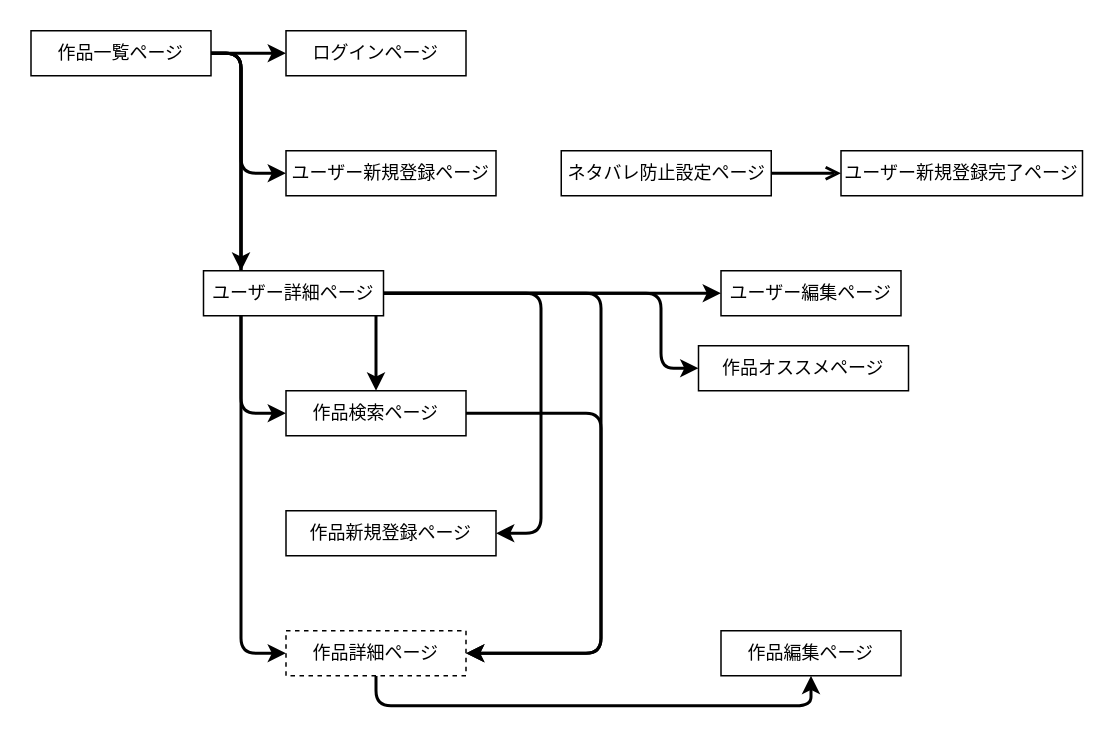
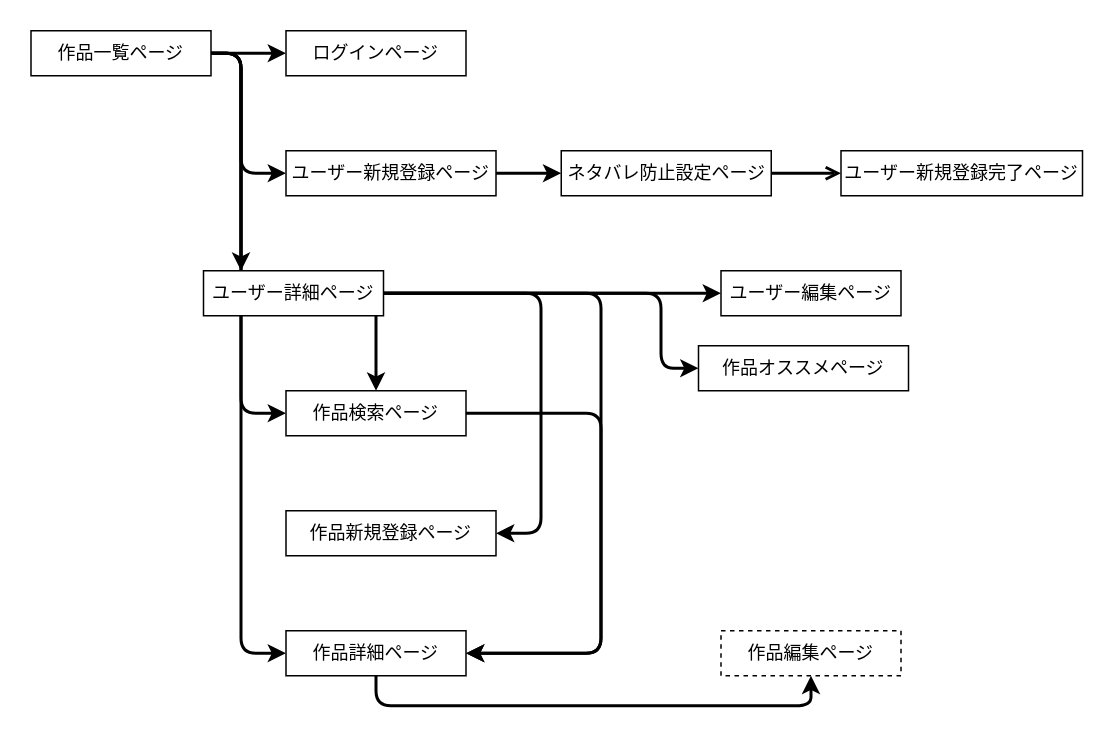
edge "ユーザー新規登録ページ" -> "ネタバレ防止設定ページ": added
node "作品詳細ページ": style dashed -> solid
node "作品編集ページ": style solid -> dashed
